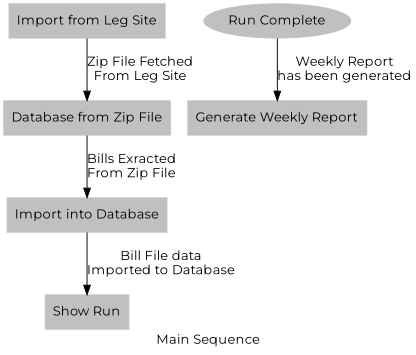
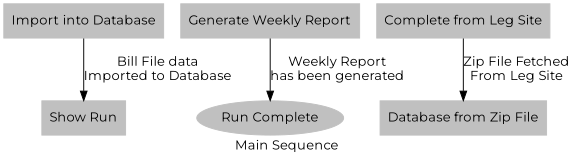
node "Import from Leg Site": label "Import from Leg Site" -> "Complete from Leg Site"
edge "Run Complete" -> "Generate Weekly Report": reversed
edge "Database from Zip File" -> "Import into Database": removed, label "Bills Exracted From Zip File"
